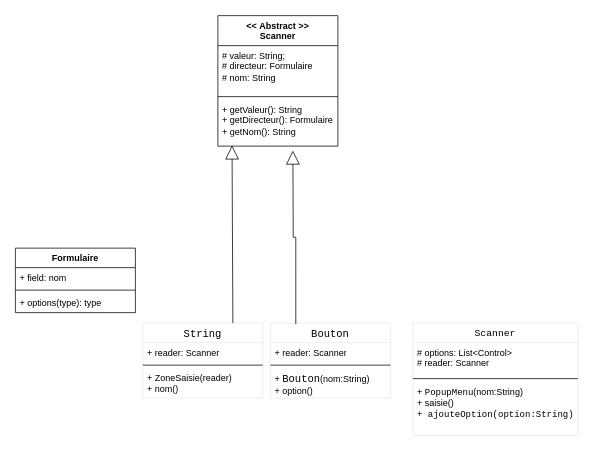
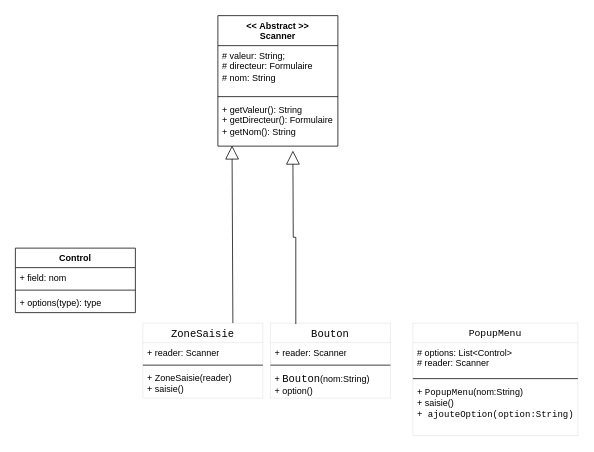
node "Formulaire": label "Formulaire" -> "Control"
node "String": label "String" -> "ZoneSaisie"
node "Scanner": label "Scanner" -> "PopupMenu"
node "+ ZoneSaisie(reader) + nom()": label "+ ZoneSaisie(reader) + nom()" -> "+ ZoneSaisie(reader) + saisie()"
